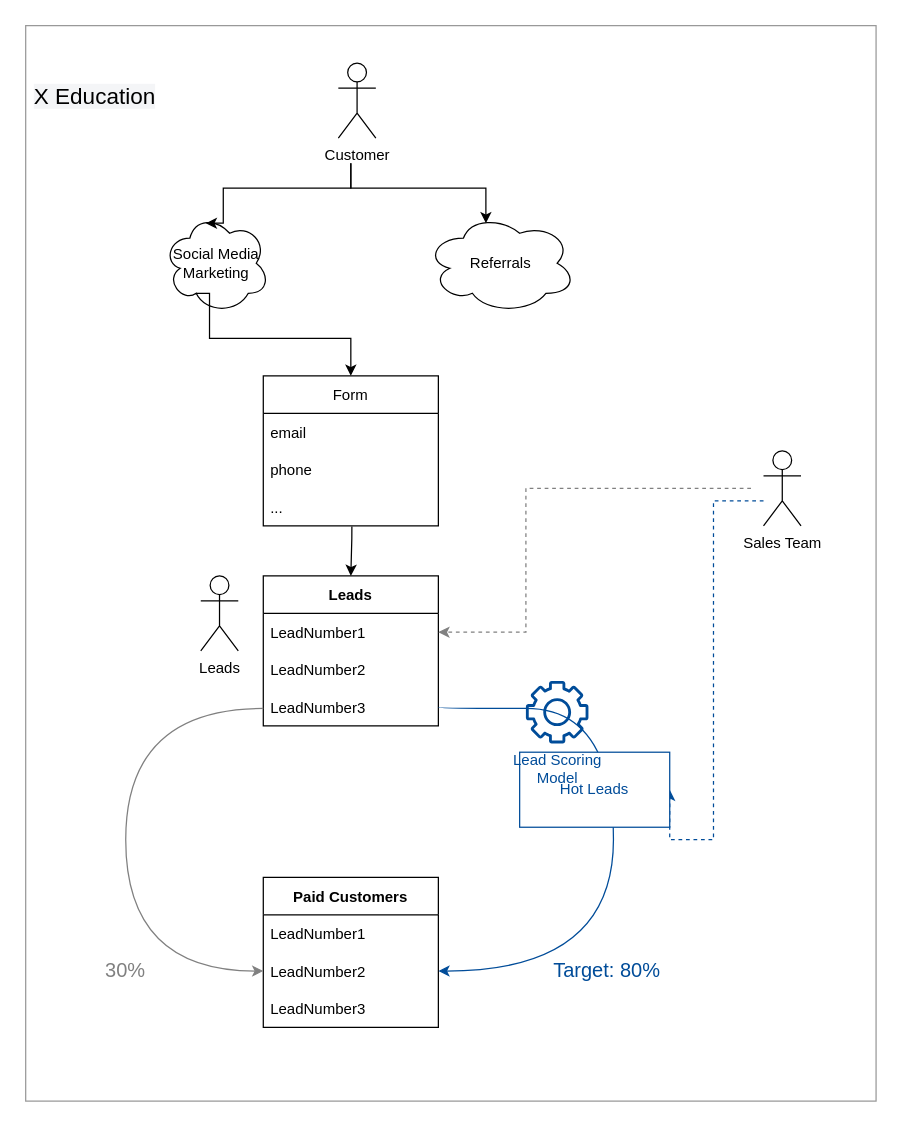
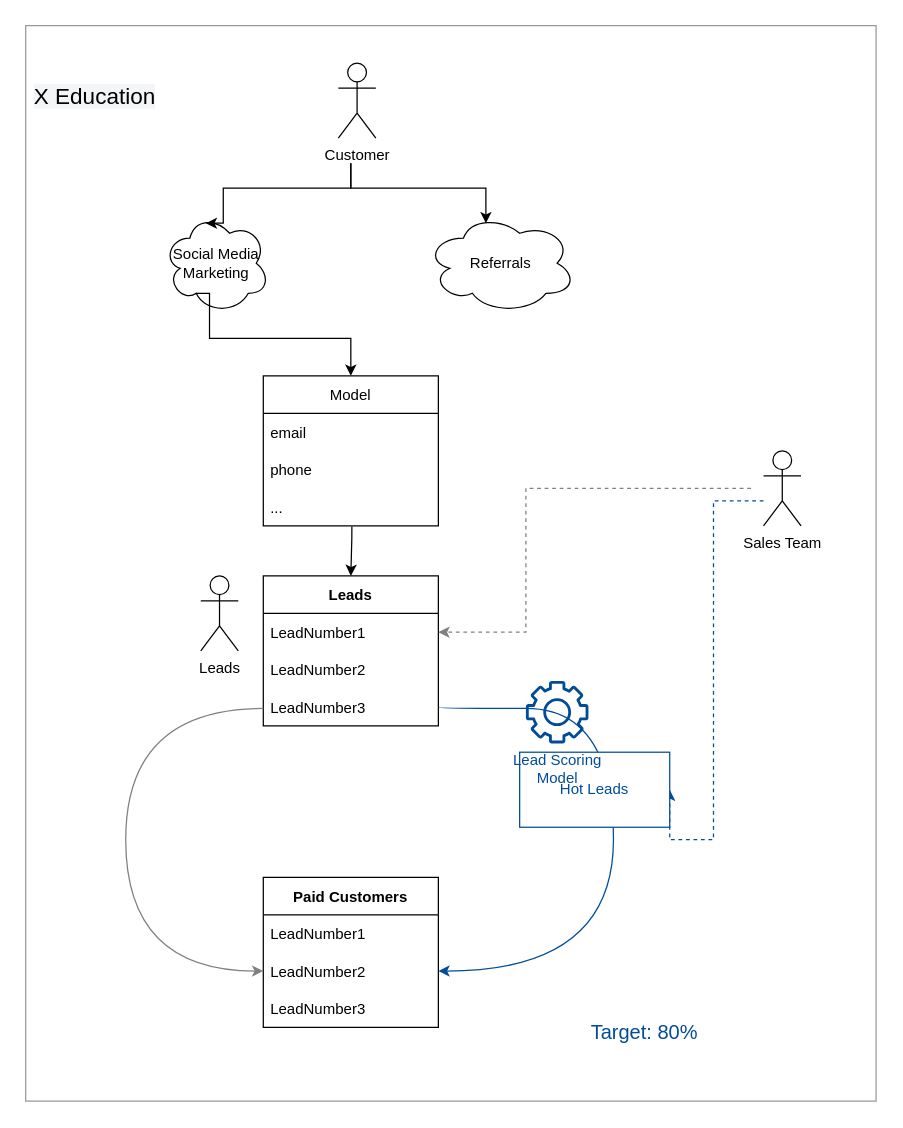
node "Form": label "Form" -> "Model"
node "30%": removed
node "Target: 80%": moved (607, 969) -> (644, 1032)
